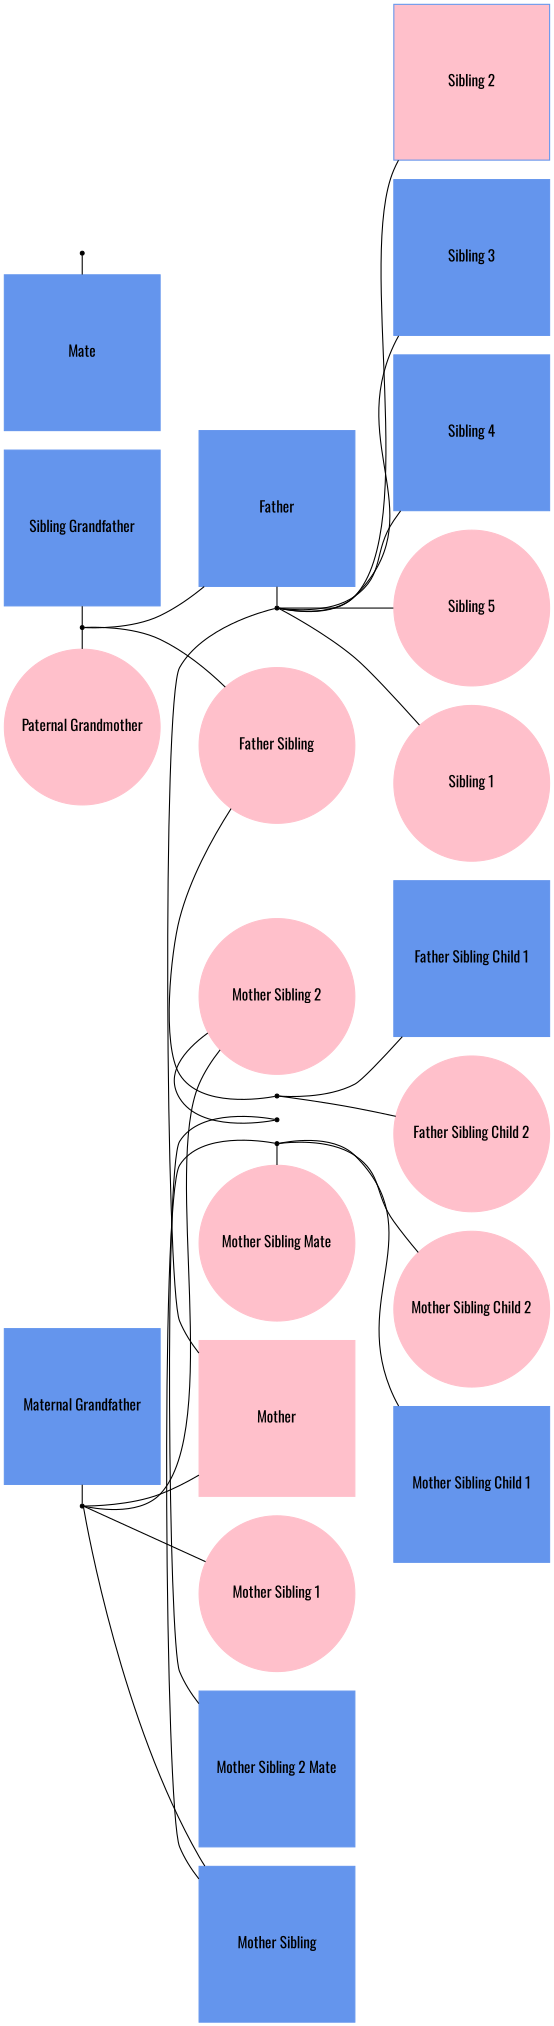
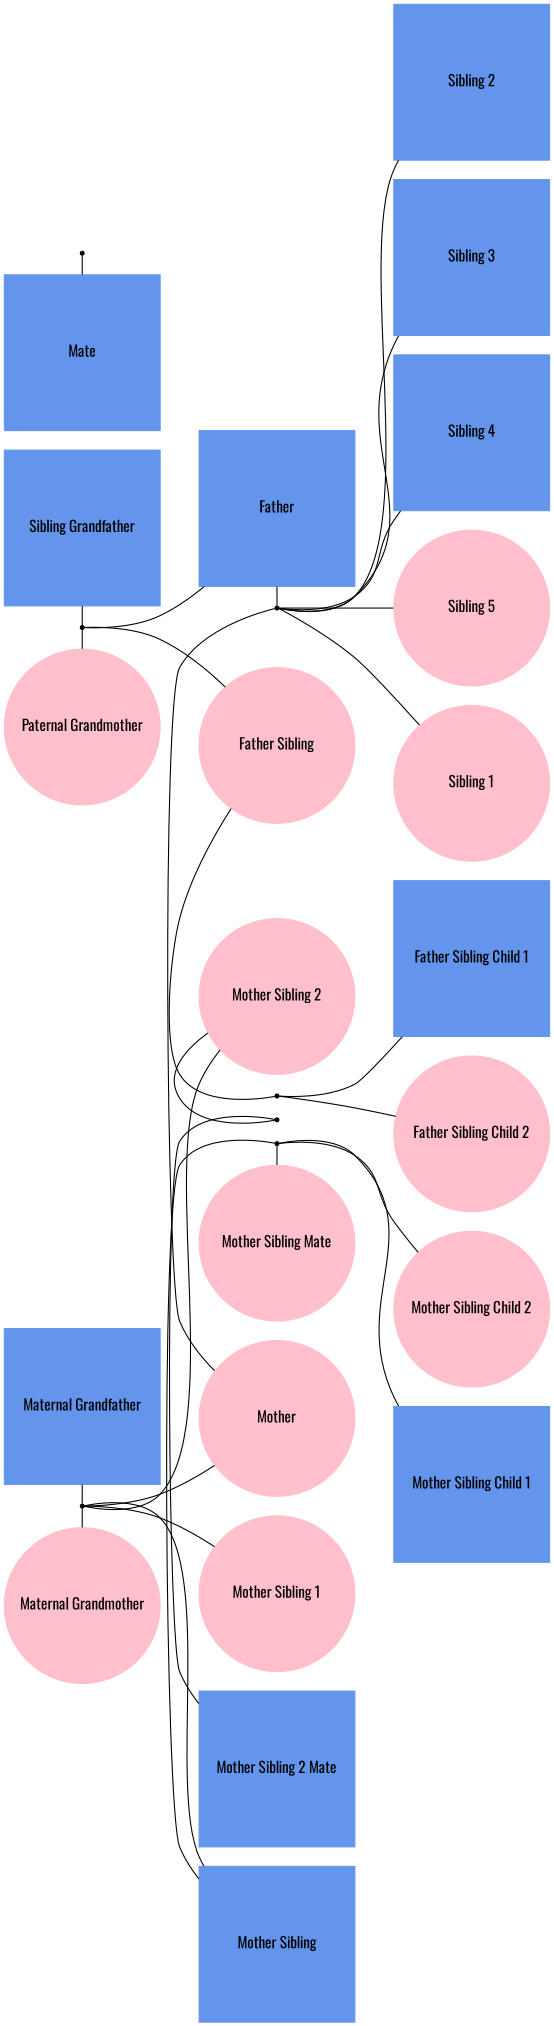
node "Sibling 2": fillcolor pink -> cornflowerblue
node "Mother": shape box -> ellipse
node "Maternal Grandmother": added
